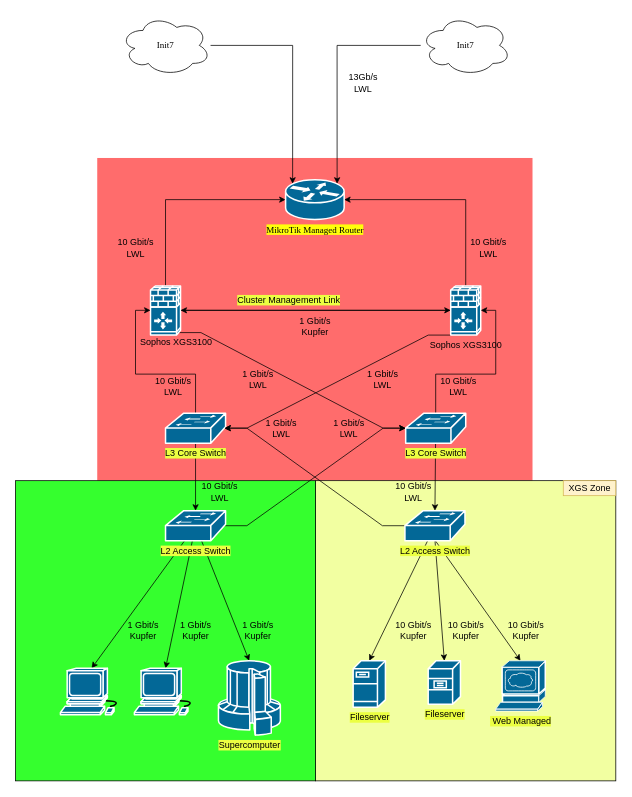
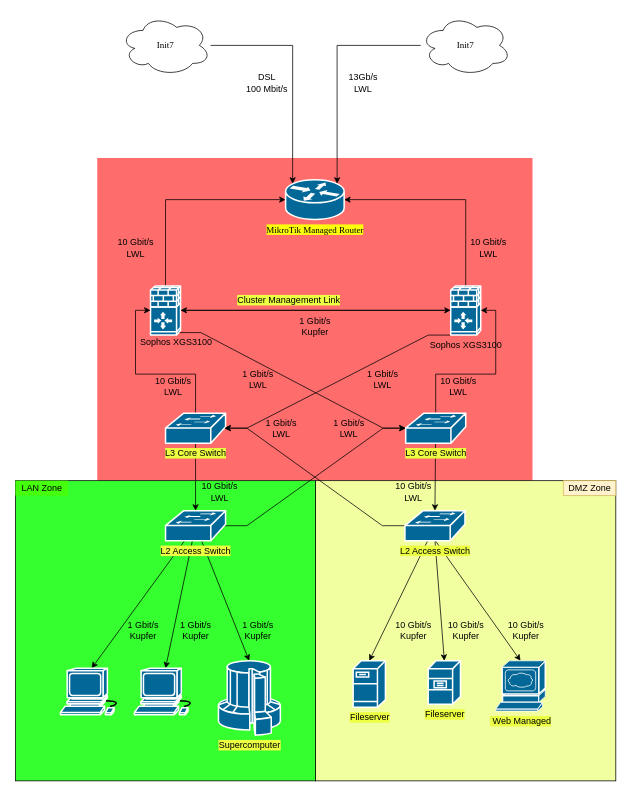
node "DSL 100 Mbit/s": added
node "LAN Zone": added
node "XGS Zone": label "XGS Zone" -> "DMZ Zone"
